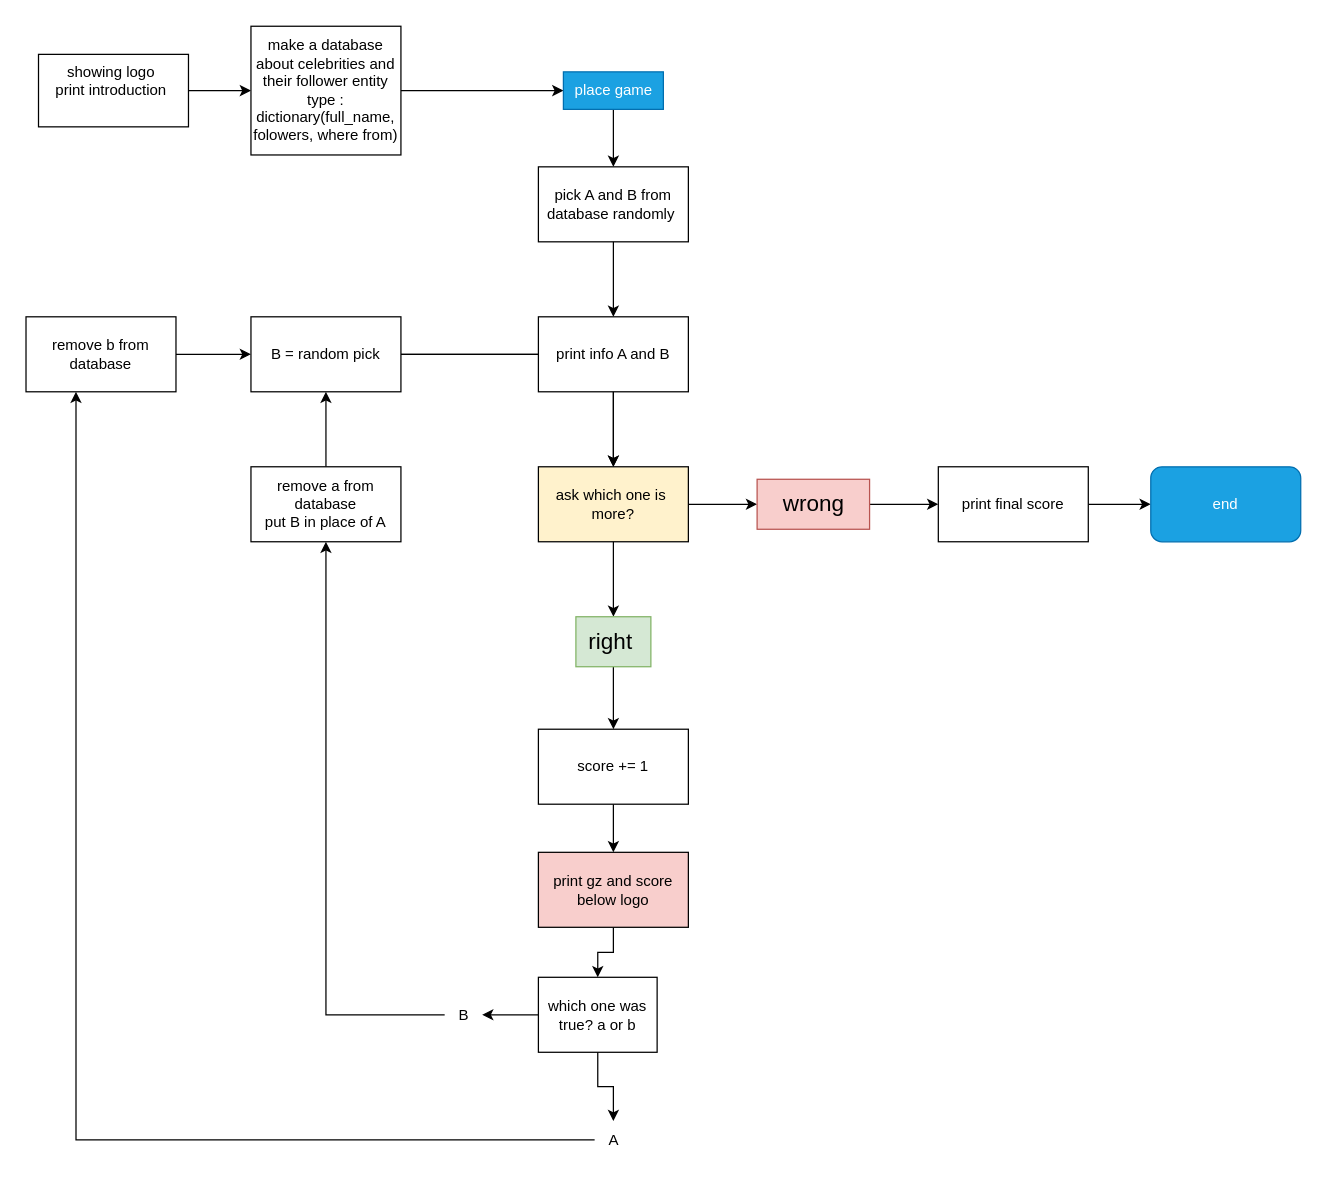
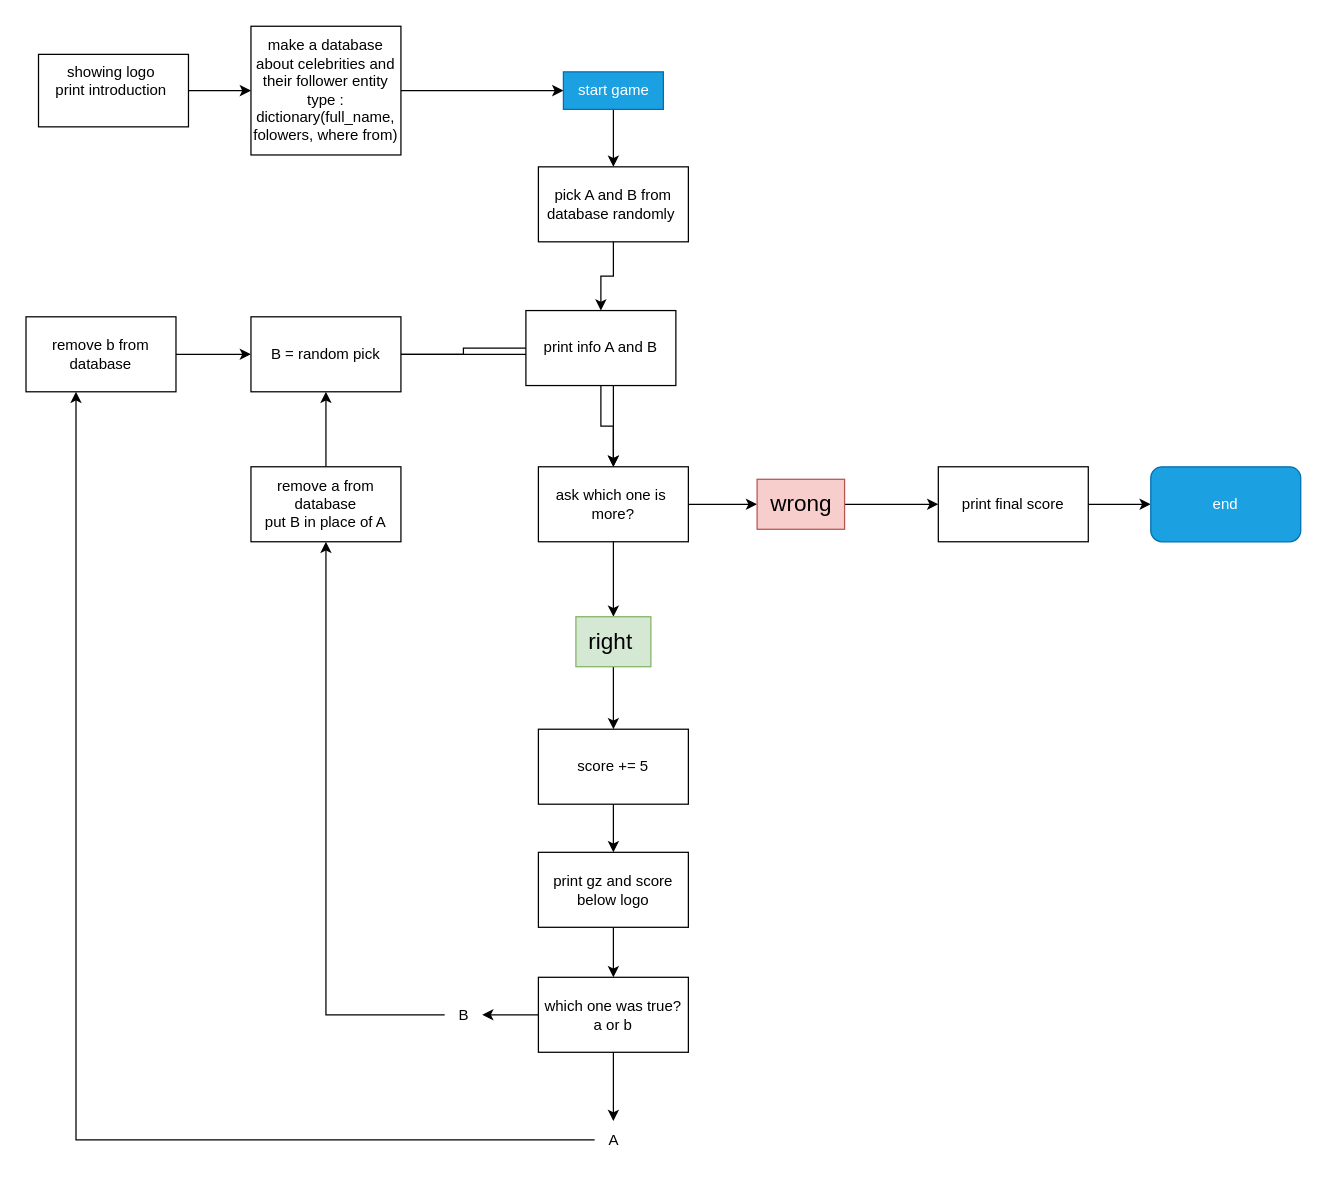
node "place game": label "place game" -> "start game"
node "print info A and B": moved (613, 354) -> (601, 348)
node "ask which one is more?": fillcolor #fff2cc -> #ffffff
node "wrong": size 113x50 -> 88x50
node "score += 1": label "score += 1" -> "score += 5"
node "print gz and score below logo": fillcolor #f8cecc -> #ffffff
node "which one was true? a or b": size 119x75 -> 150x75
